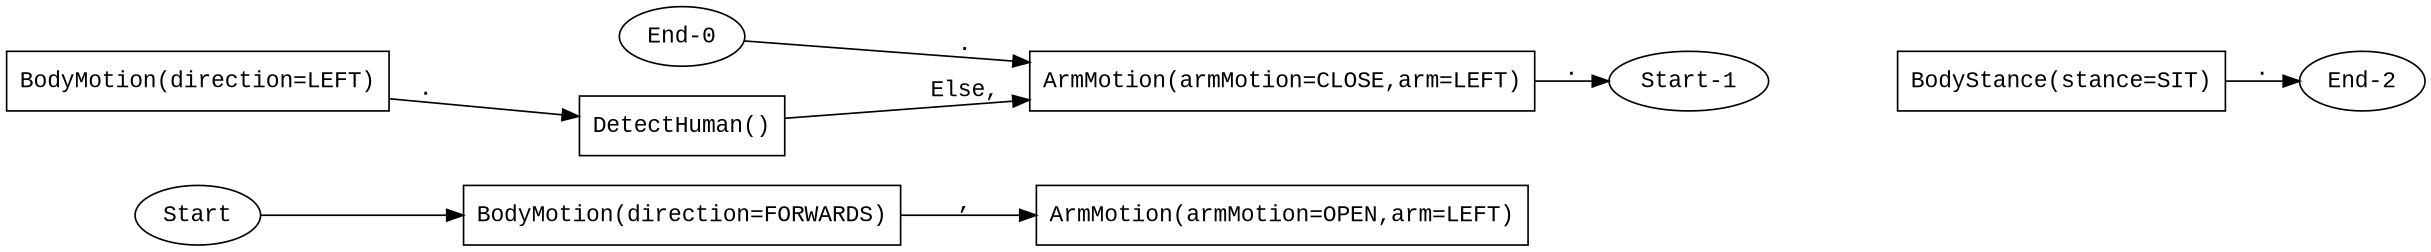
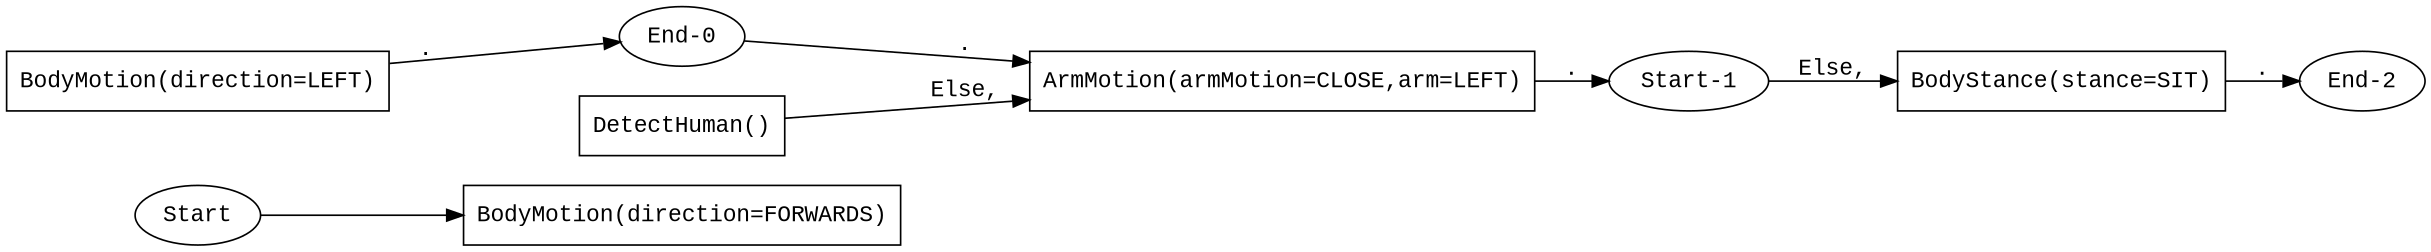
edge "Start-1" -> "BodyStance(stance=SIT)": added, label "Else,"
edge "BodyMotion(direction=LEFT)" -> "DetectHuman()": now "BodyMotion(direction=LEFT)" -> "End-0"
node "ArmMotion(armMotion=OPEN,arm=LEFT)": removed
